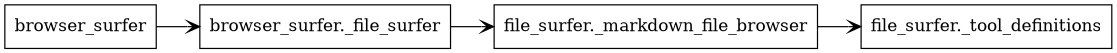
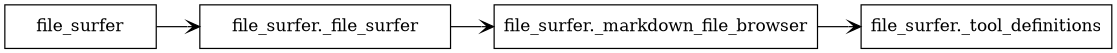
node "browser_surfer": label "browser_surfer" -> "file_surfer"
node "browser_surfer._file_surfer": label "browser_surfer._file_surfer" -> "file_surfer._file_surfer"
